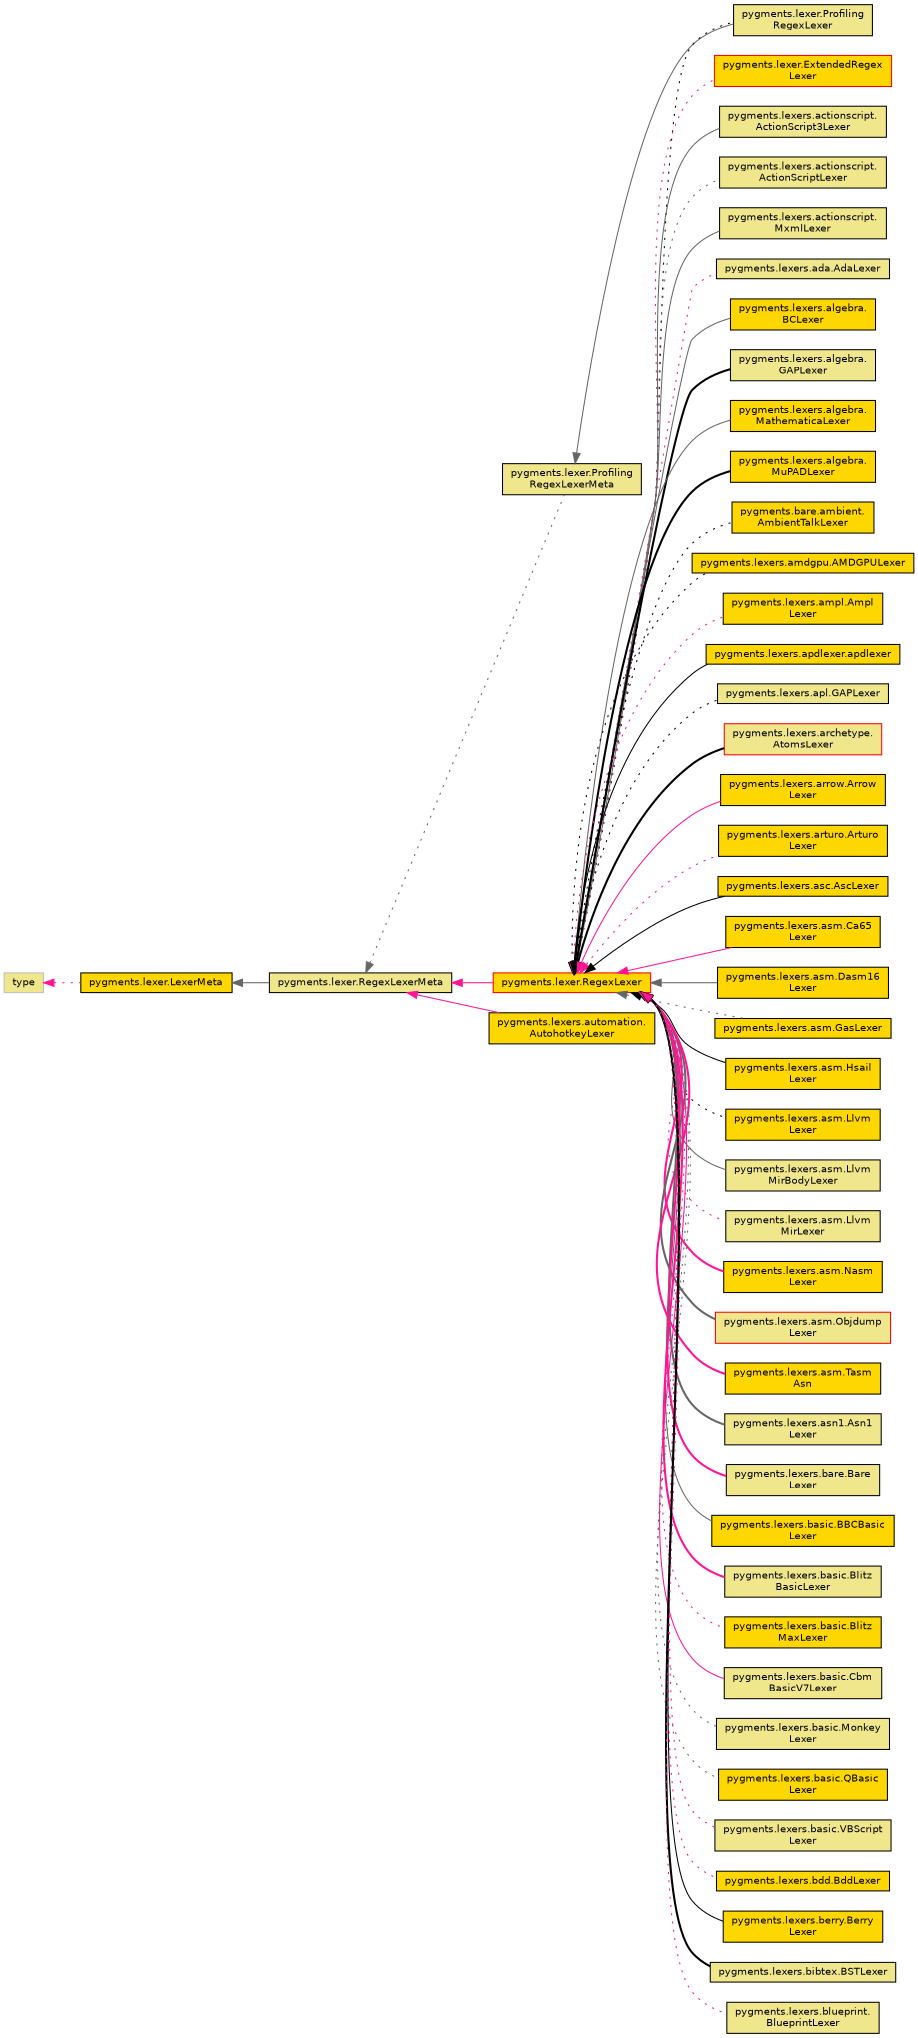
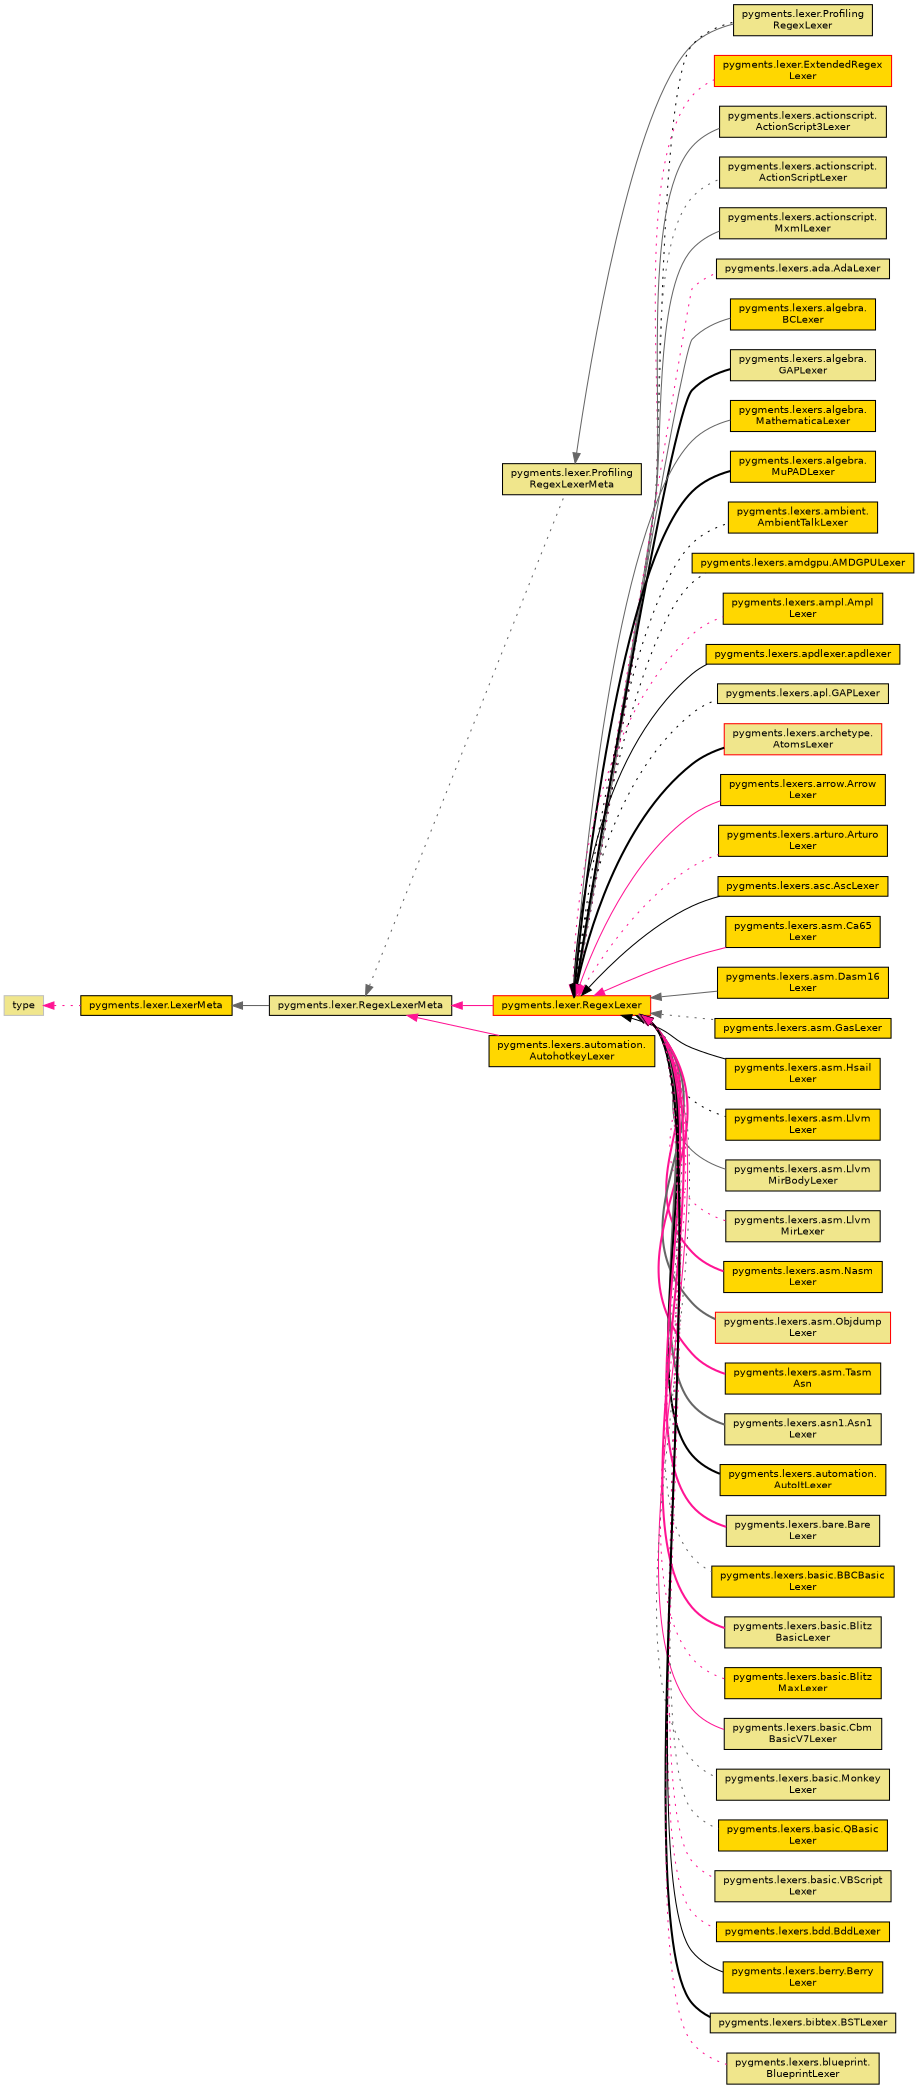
node "pygments.bare.ambient. AmbientTalkLexer": label "pygments.bare.ambient. AmbientTalkLexer" -> "pygments.lexers.ambient. AmbientTalkLexer"
edge "pygments.lexers.basic.BBCBasic Lexer" -> "pygments.lexer.RegexLexer": style solid -> dotted
node "pygments.lexers.automation. AutoItLexer": added
